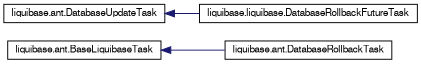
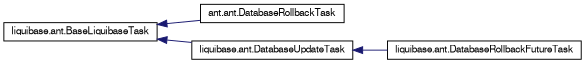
node "liquibase.liquibase.DatabaseRollbackFutureTask": label "liquibase.liquibase.DatabaseRollbackFutureTask" -> "liquibase.ant.DatabaseRollbackFutureTask"
edge "liquibase.ant.DatabaseUpdateTask" -> "liquibase.ant.BaseLiquibaseTask": added
node "liquibase.ant.DatabaseRollbackTask": label "liquibase.ant.DatabaseRollbackTask" -> "ant.ant.DatabaseRollbackTask"
